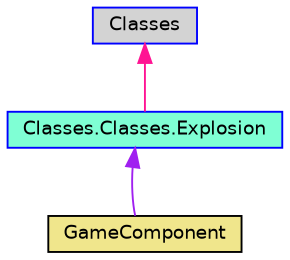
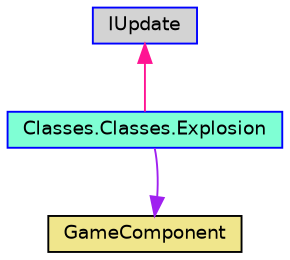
node "Classes": label "Classes" -> "IUpdate"
edge "GameComponent" -> "Classes.Classes.Explosion": reversed
